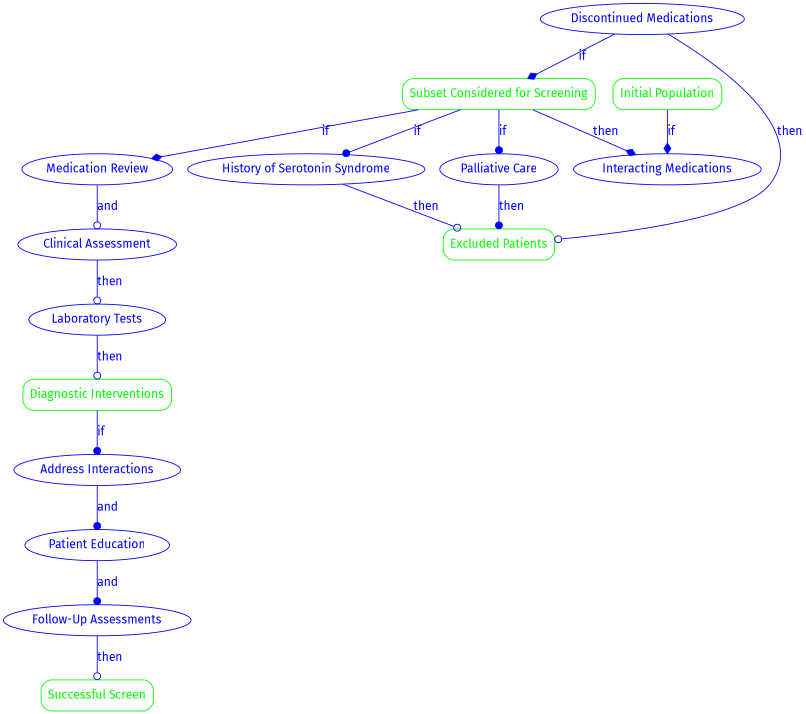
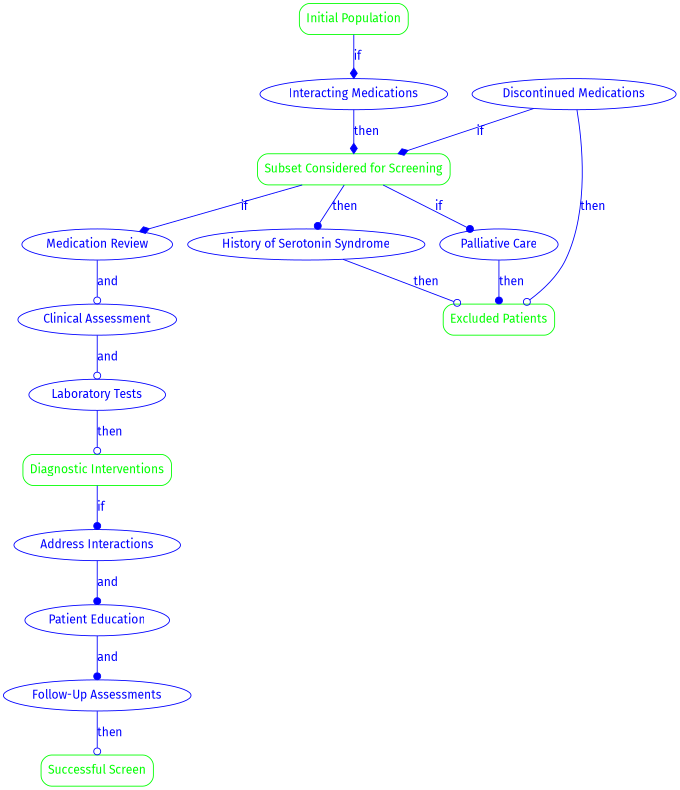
edge "Subset Considered for Screening" -> "Interacting Medications": reversed
edge "Subset Considered for Screening" -> "History of Serotonin Syndrome": label "if" -> "then"
edge "Clinical Assessment" -> "Laboratory Tests": label "then" -> "and"
